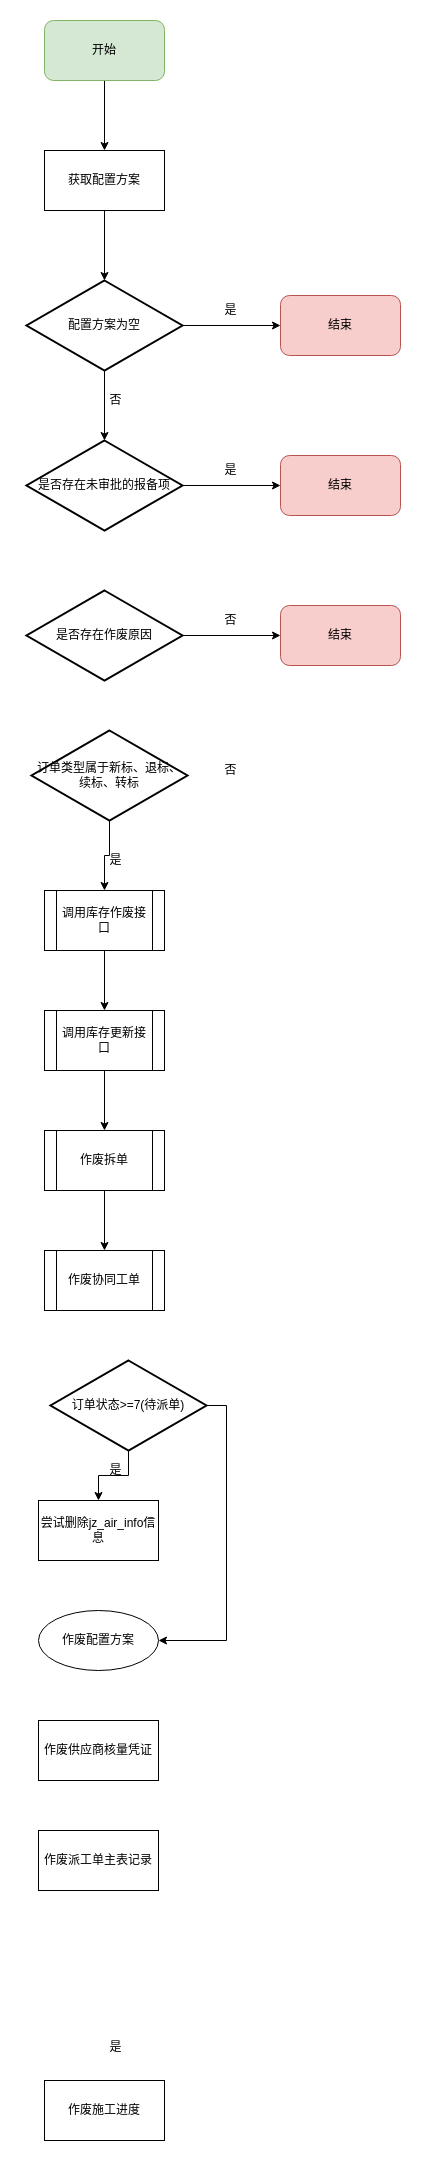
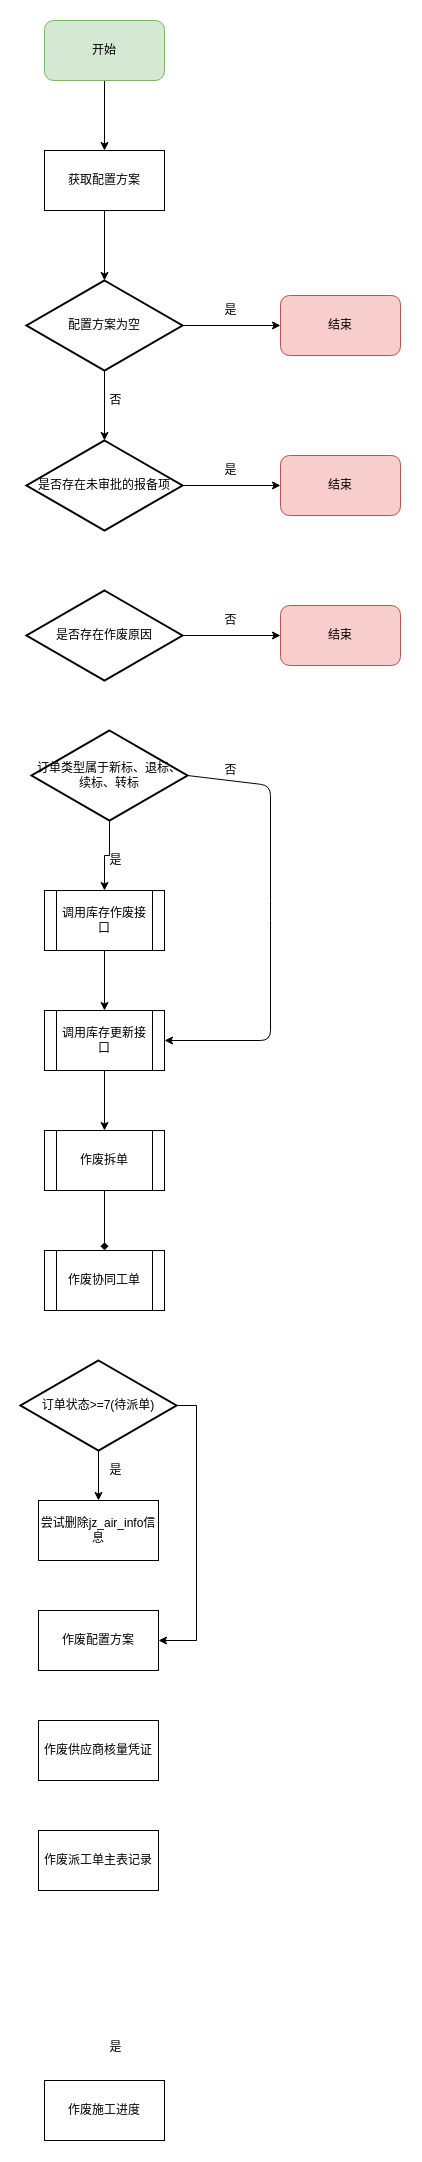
edge "订单类型属于新标、退标、续标、转标" -> "调用库存更新接口": added
edge "作废拆单" -> "作废协同工单": arrowhead classic -> diamond
node "订单状态>=7(待派单)": moved (129, 1406) -> (99, 1406)
node "作废配置方案": shape ellipse -> rectangle
